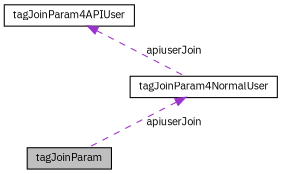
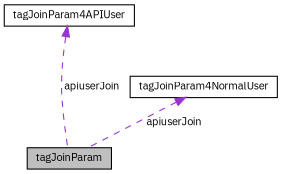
edge "tagJoinParam4NormalUser" -> "tagJoinParam4APIUser": now "tagJoinParam" -> "tagJoinParam4APIUser"
